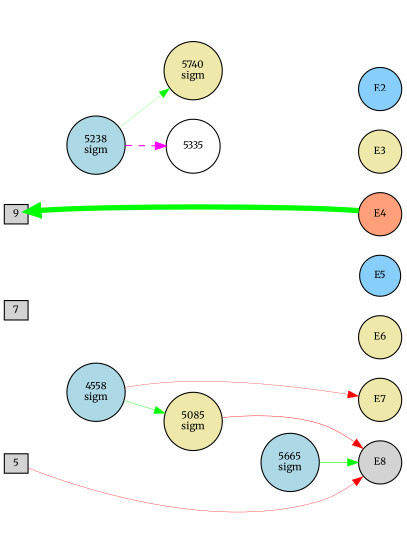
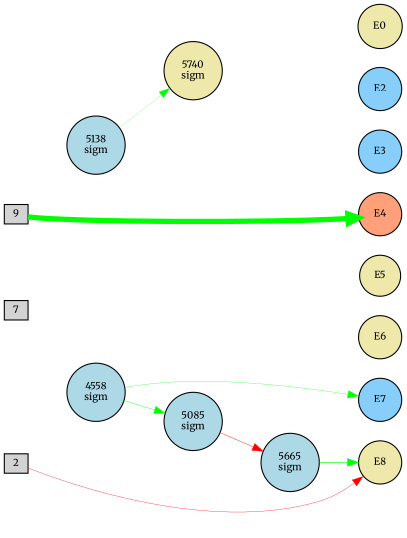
node "E0": added
node "5238 sigm": label "5238 sigm" -> "5138 sigm"
node "5335": removed
node "E3": fillcolor palegoldenrod -> lightskyblue
edge "E4" -> "9": reversed
node "E5": fillcolor lightskyblue -> palegoldenrod
edge "4558 sigm" -> "E7": color red -> green
node "E7": fillcolor palegoldenrod -> lightskyblue
edge "5085 sigm" -> "E8": now "5085 sigm" -> "5665 sigm"
node "5085 sigm": fillcolor palegoldenrod -> lightblue
node "E8": fillcolor lightgray -> palegoldenrod
node "5": label "5" -> "2"
